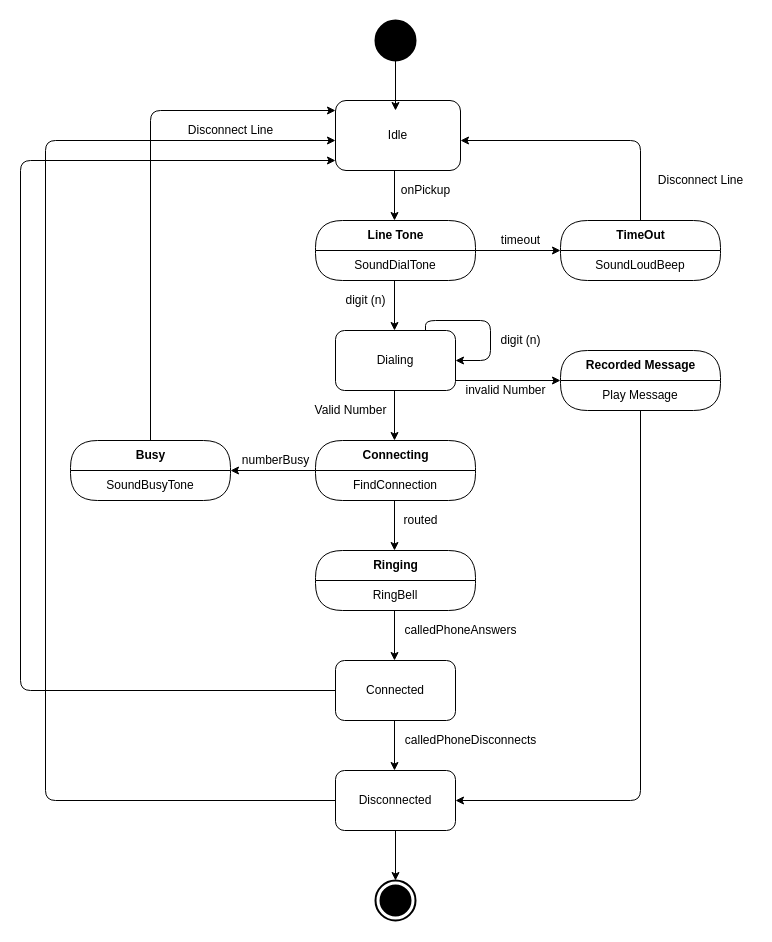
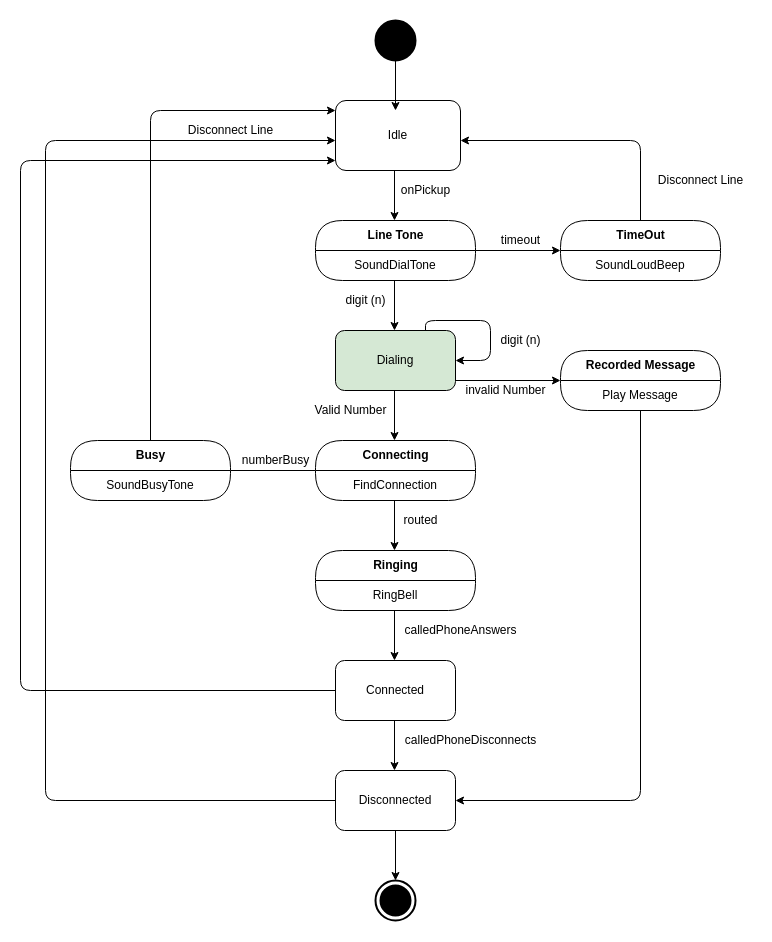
node "Dialing": fillcolor #ffffff -> #d5e8d4
edge "FindConnection" -> "SoundBusyTone": arrowhead classic -> none
